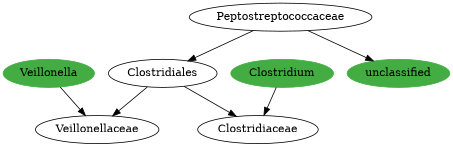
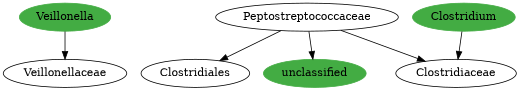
edge "Clostridiales" -> "Veillonellaceae": removed
edge "Clostridiales" -> "Clostridiaceae": now "Peptostreptococcaceae" -> "Clostridiaceae"
